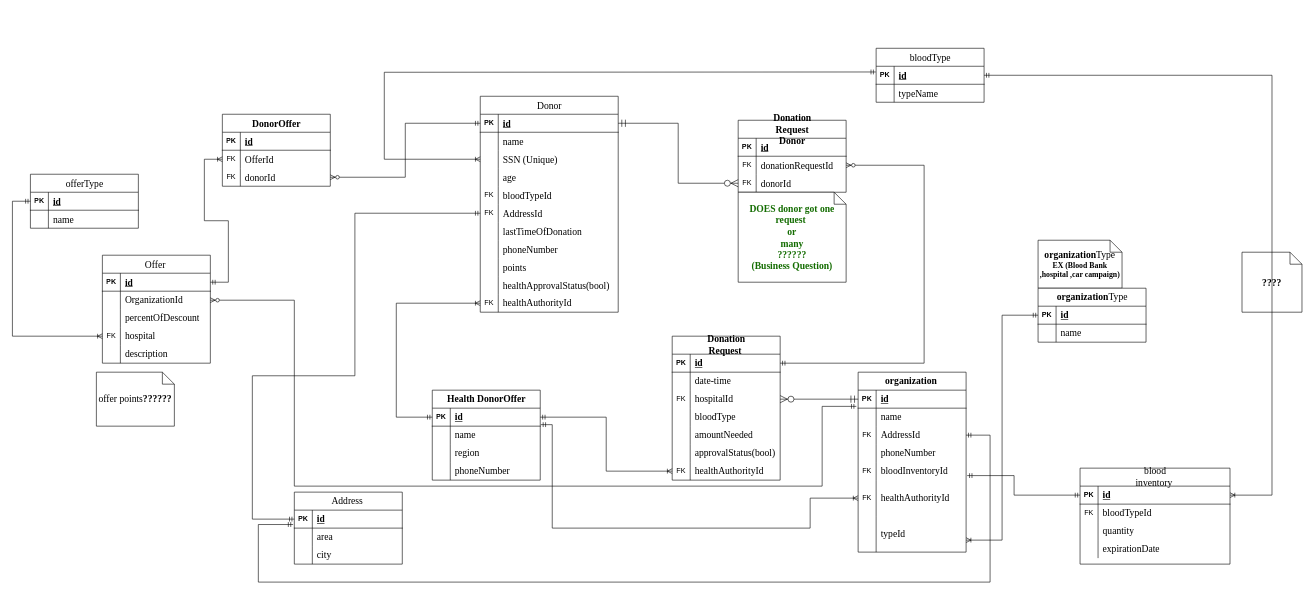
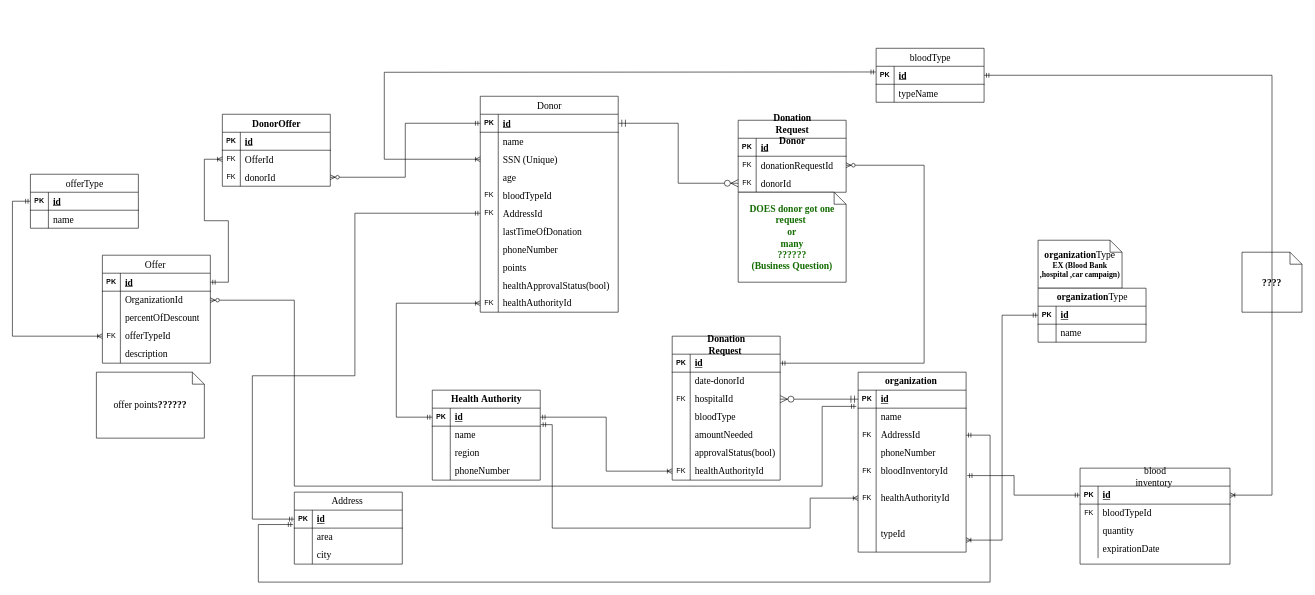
node "hospital": label "hospital" -> "offerTypeId"
node "date-time": label "date-time" -> "date-donorId"
node "offer points??????": size 78x54 -> 108x66
node "Health DonorOffer": label "Health DonorOffer" -> "Health Authority"
